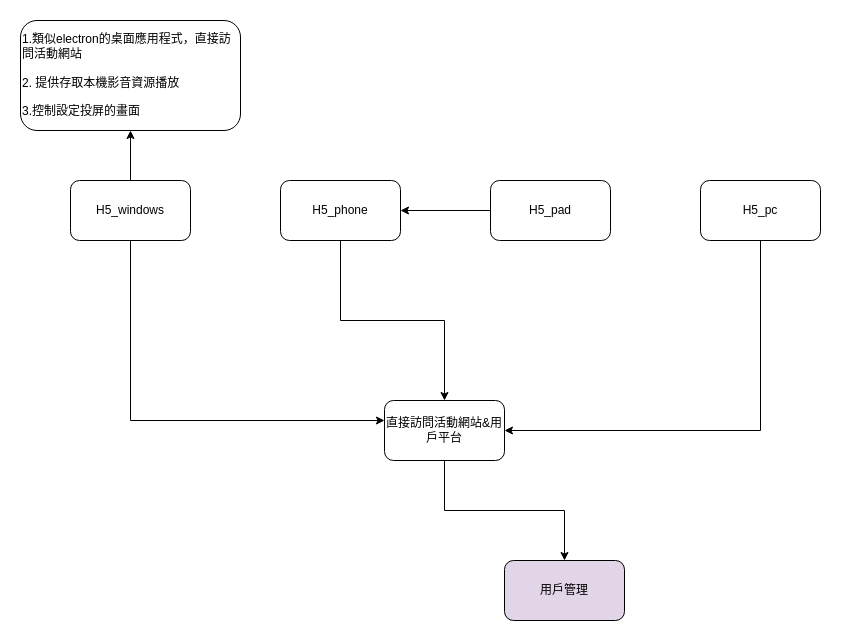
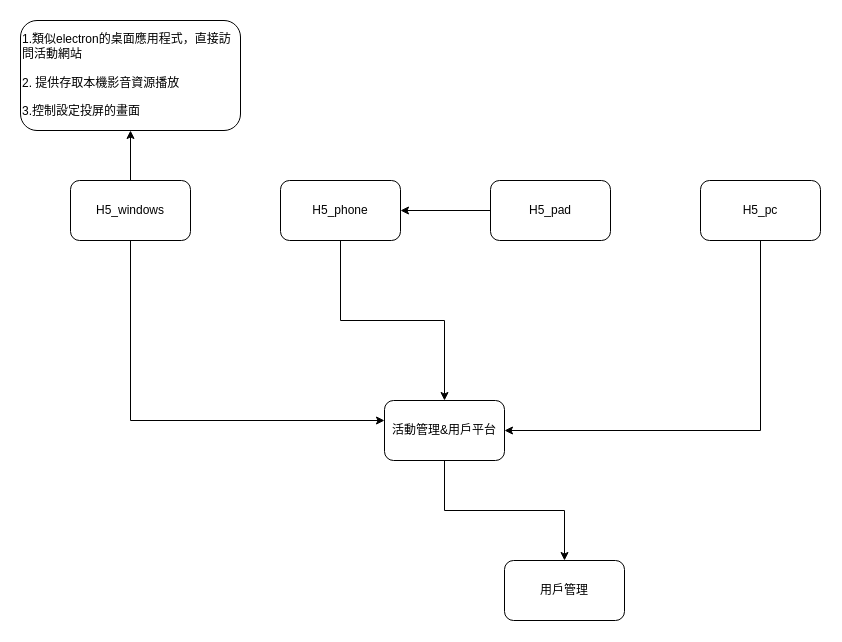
node "直接訪問活動網站&用戶平台": label "直接訪問活動網站&用戶平台" -> "活動管理&用戶平台"
node "用戶管理": fillcolor #e1d5e7 -> #ffffff
